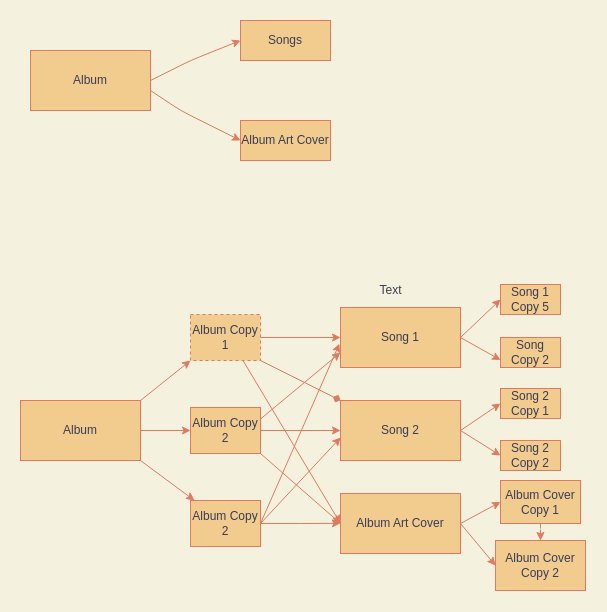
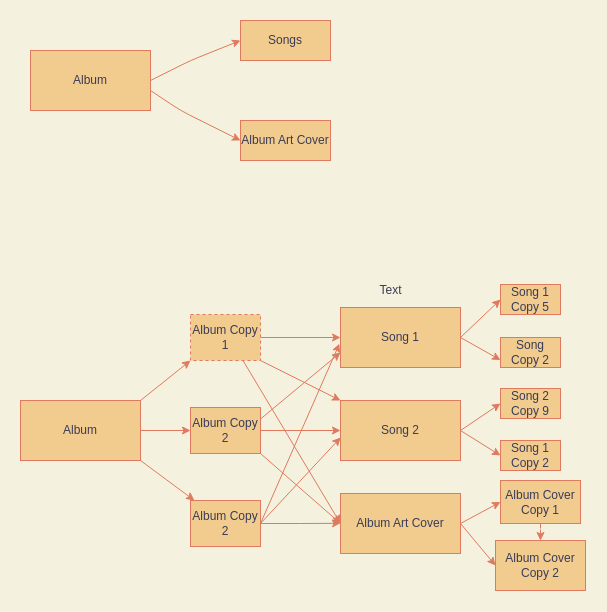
edge "Album Copy 1" -> "Song 2": arrowhead diamond -> classic
node "Song 2 Copy 1": label "Song 2 Copy 1" -> "Song 2 Copy 9"
node "Song 2 Copy 2": label "Song 2 Copy 2" -> "Song 1 Copy 2"
